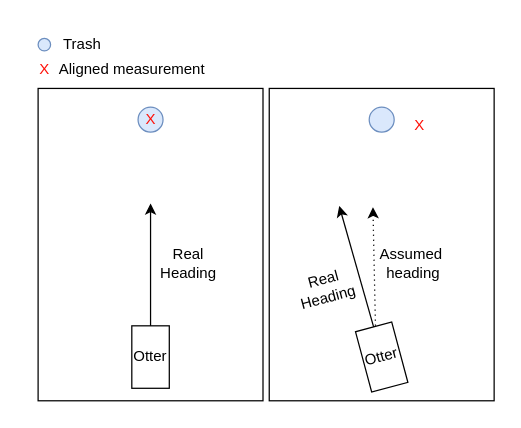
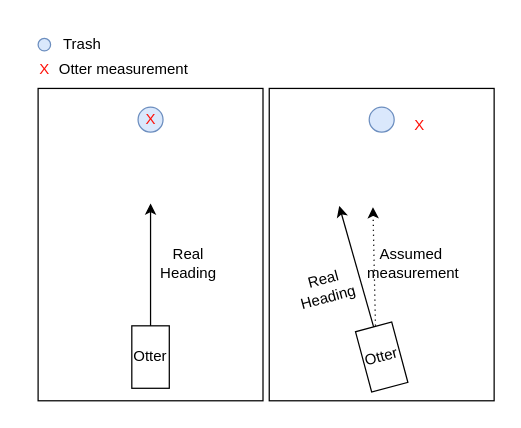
node "Aligned measurement": label "Aligned measurement" -> "Otter measurement"
node "Assumed heading": label "Assumed heading" -> "Assumed measurement"
